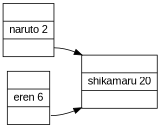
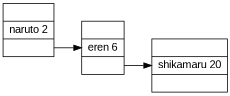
edge "naruto 2" -> "shikamaru 20": now "naruto 2" -> "eren 6"
